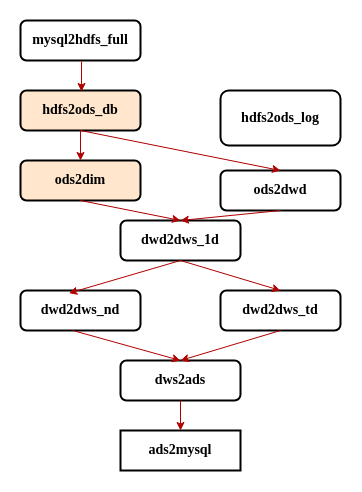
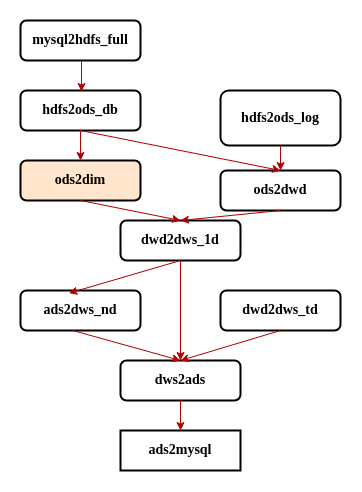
node "hdfs2ods_db": fillcolor #ffe6cc -> #ffffff
edge "hdfs2ods_log" -> "ods2dwd": added
edge "dwd2dws_1d" -> "dwd2dws_td": now "dwd2dws_1d" -> "dws2ads"
node "dwd2dws_nd": label "dwd2dws_nd" -> "ads2dws_nd"
